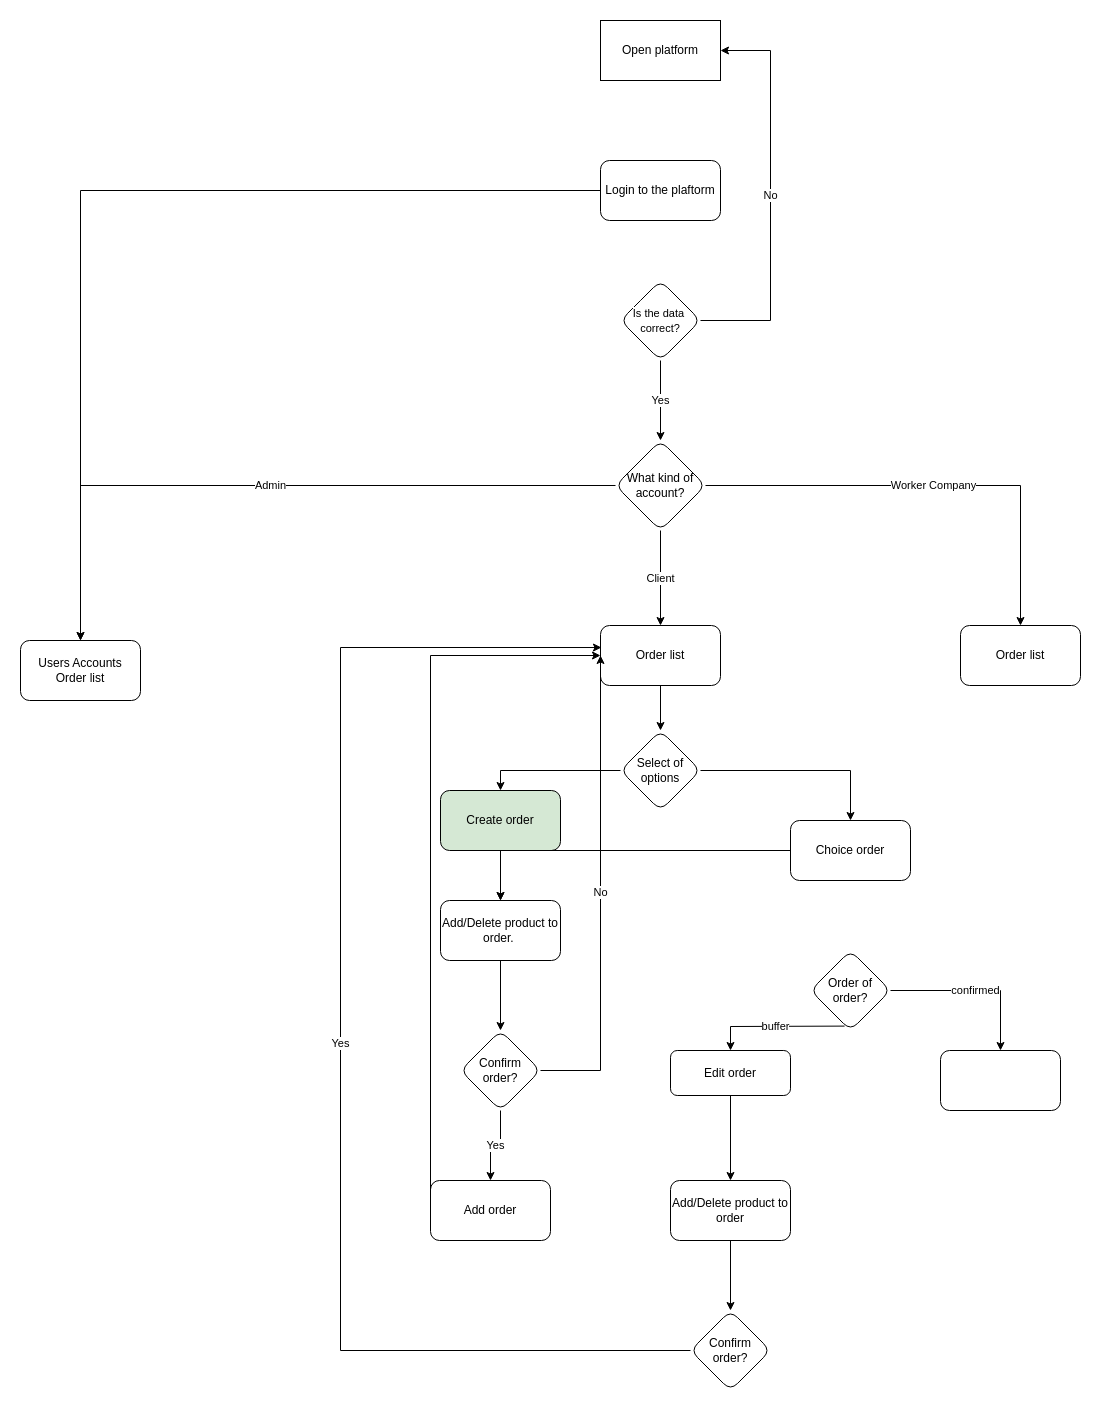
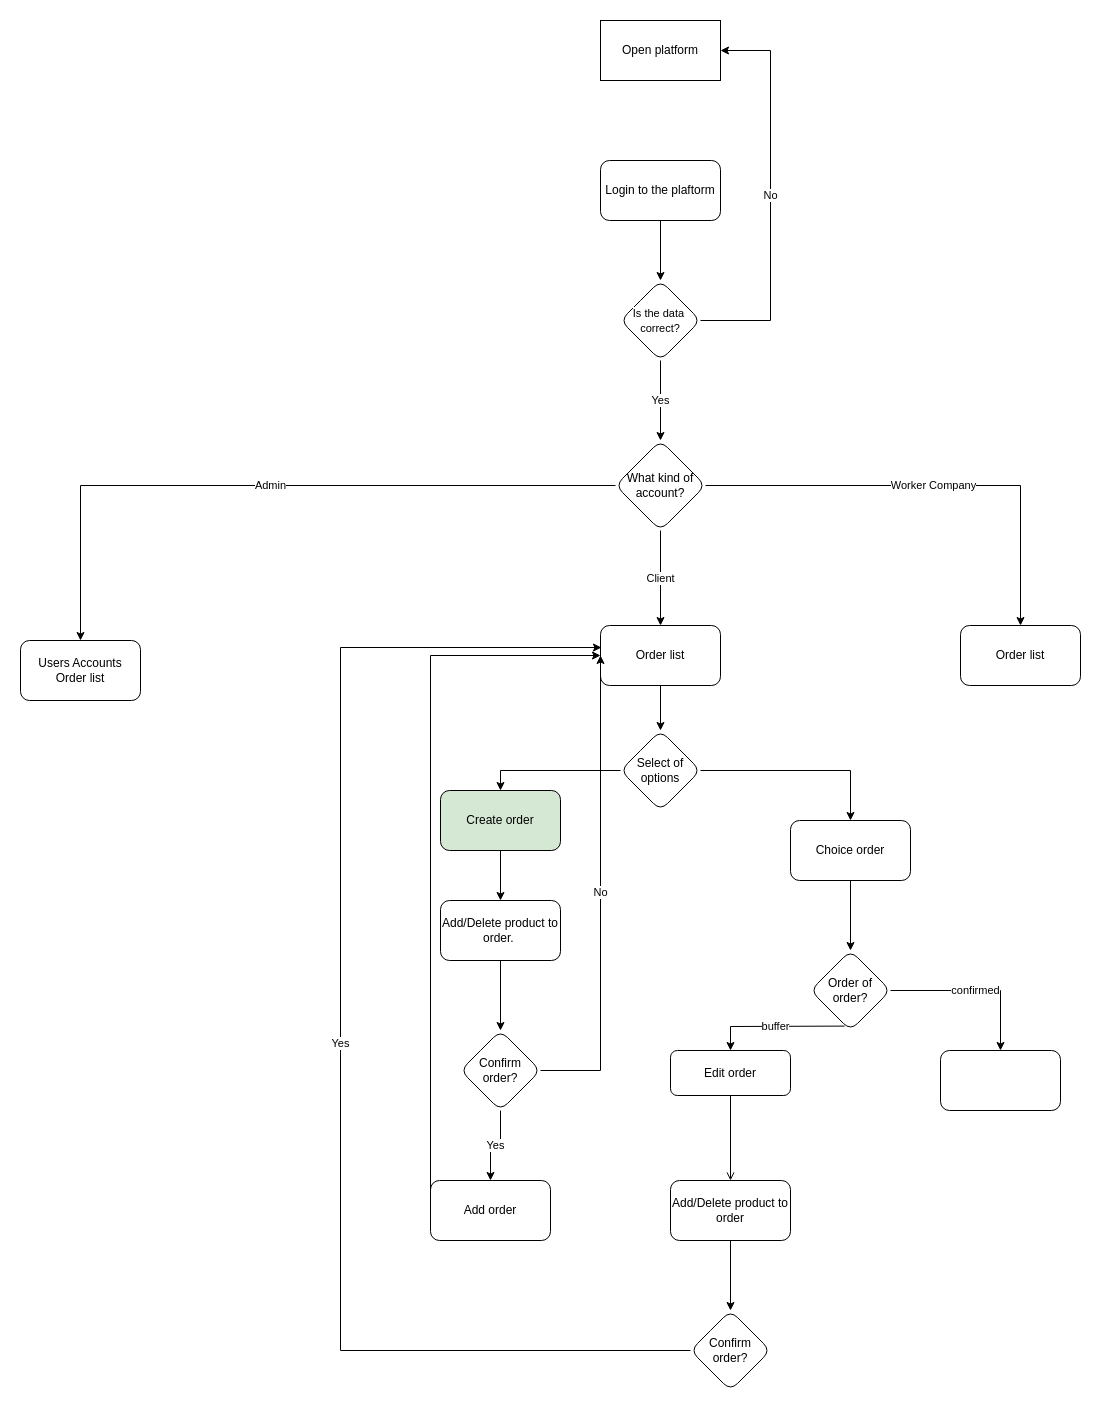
edge "Login to the plaftorm" -> "Users Accounts Order list": now "Login to the plaftorm" -> "Is the data correct?"
edge "Choice order" -> "Add/Delete product to order.": now "Choice order" -> "Order of order?"
edge "Edit order" -> "Add/Delete product to order": arrowhead classic -> open
